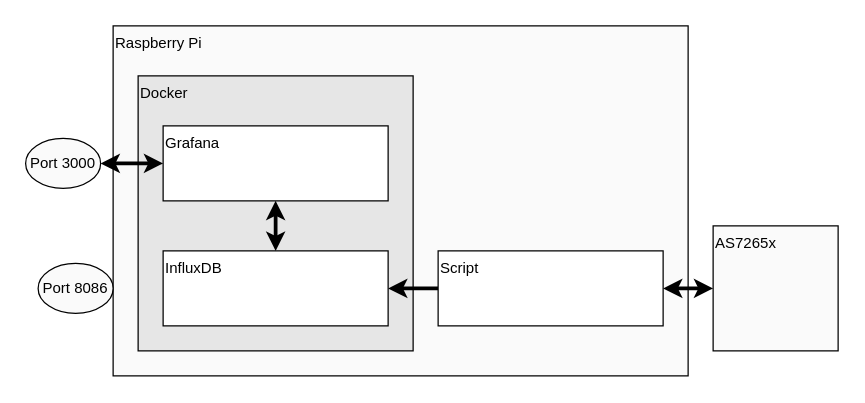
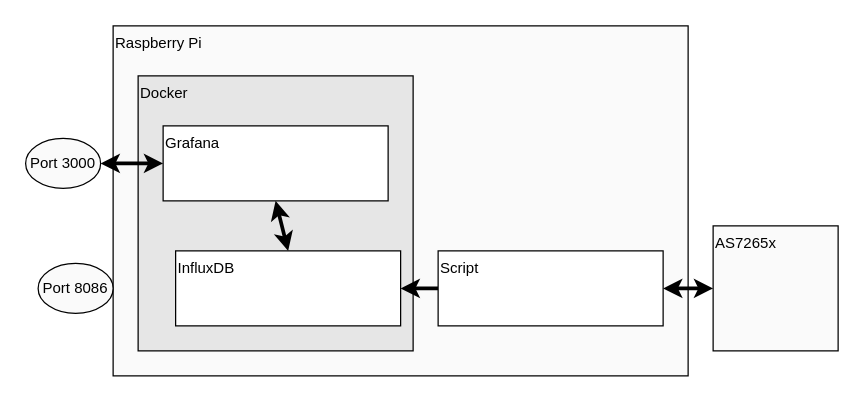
node "InfluxDB": moved (276, 288) -> (288, 288)
